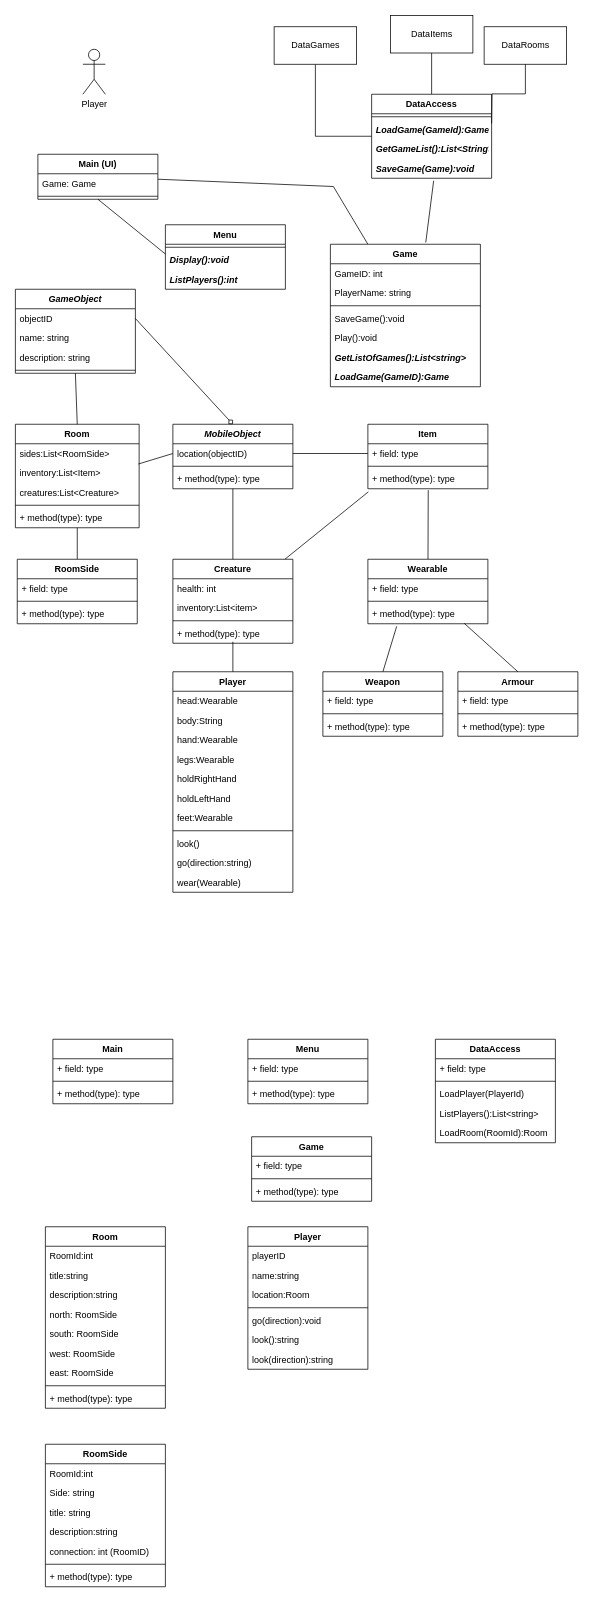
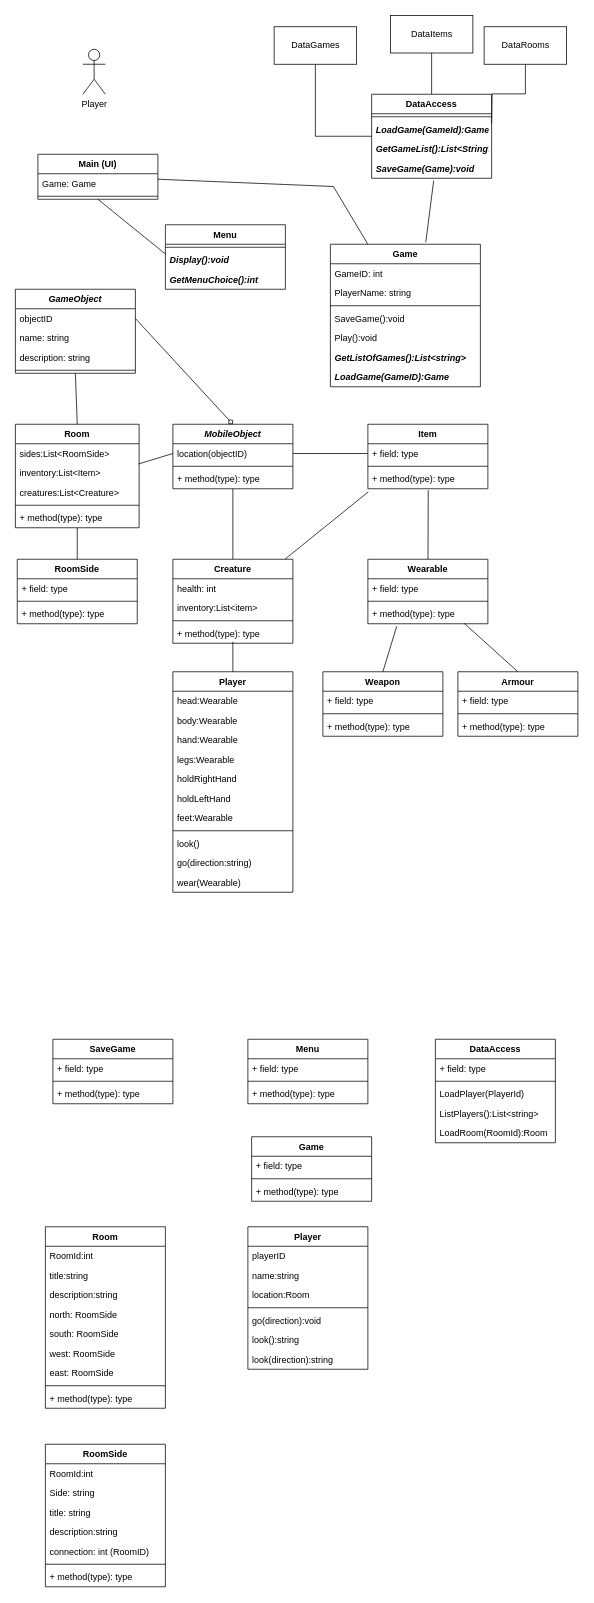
node "ListPlayers():int": label "ListPlayers():int" -> "GetMenuChoice():int"
node "body:String": label "body:String" -> "body:Wearable"
node "Main": label "Main" -> "SaveGame"
